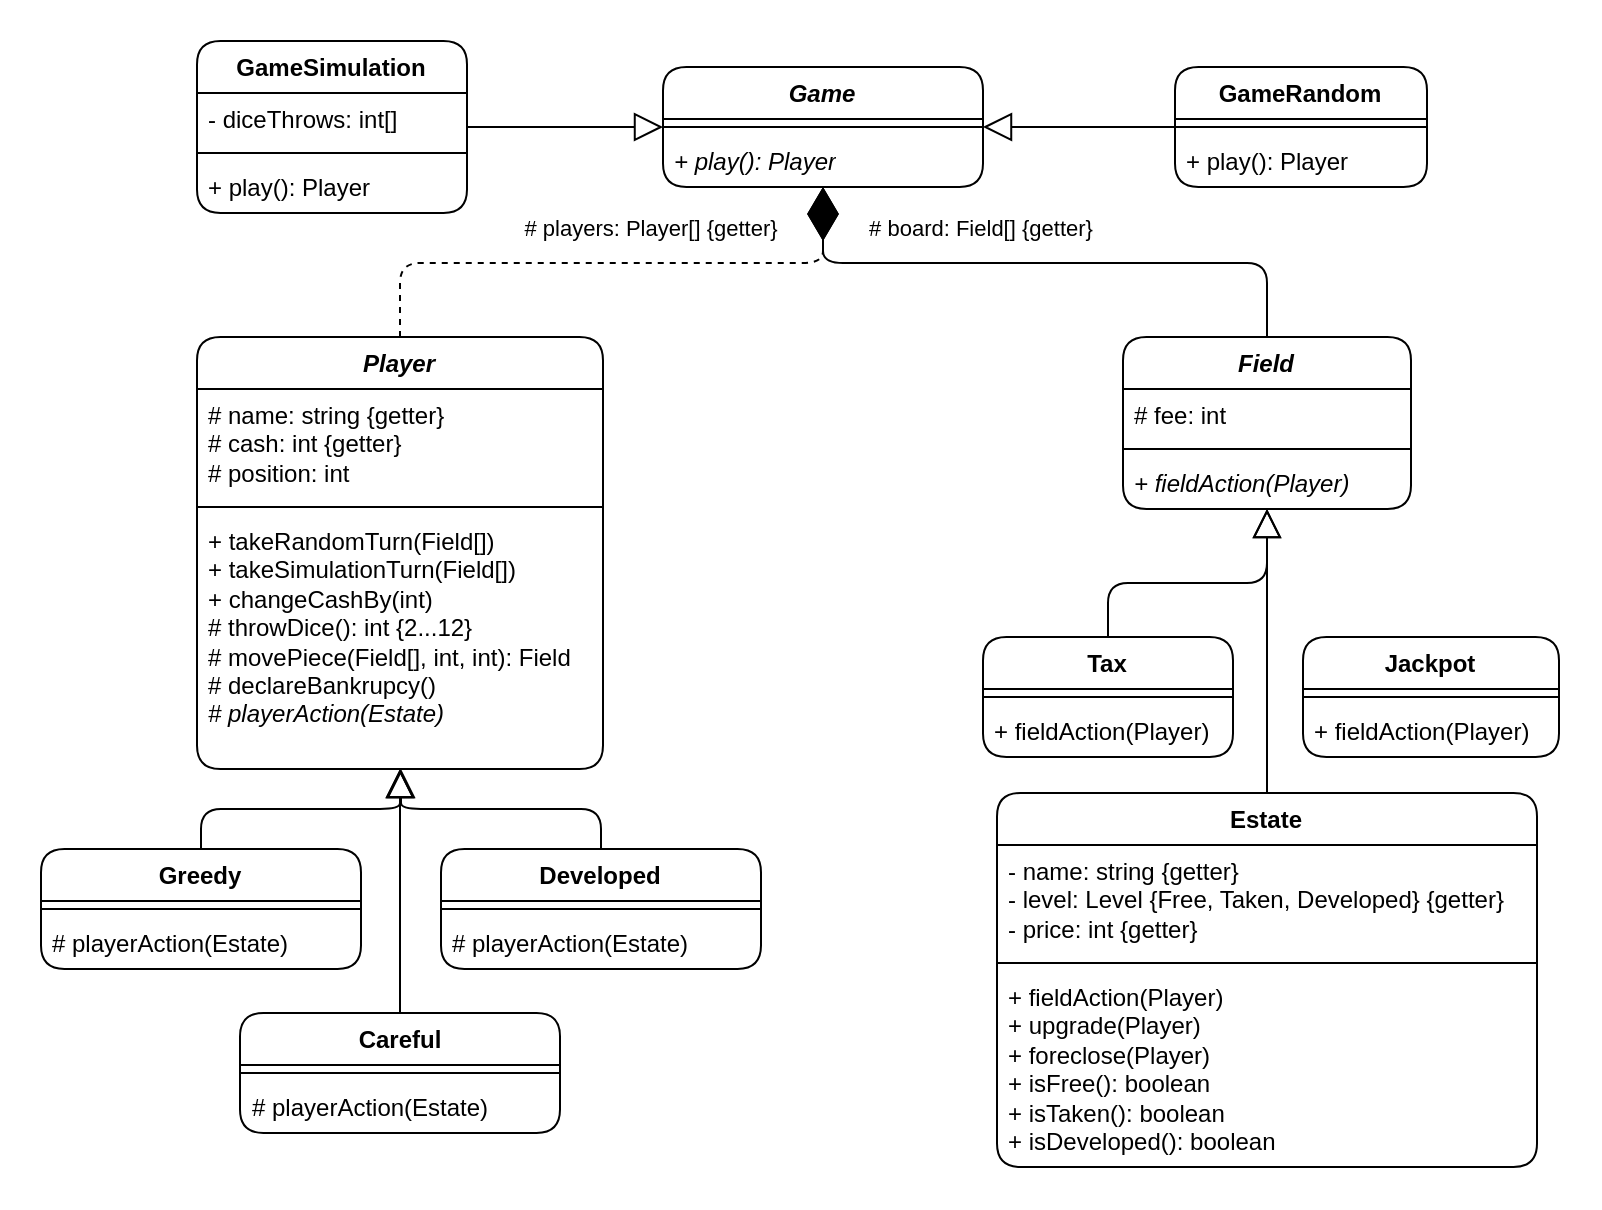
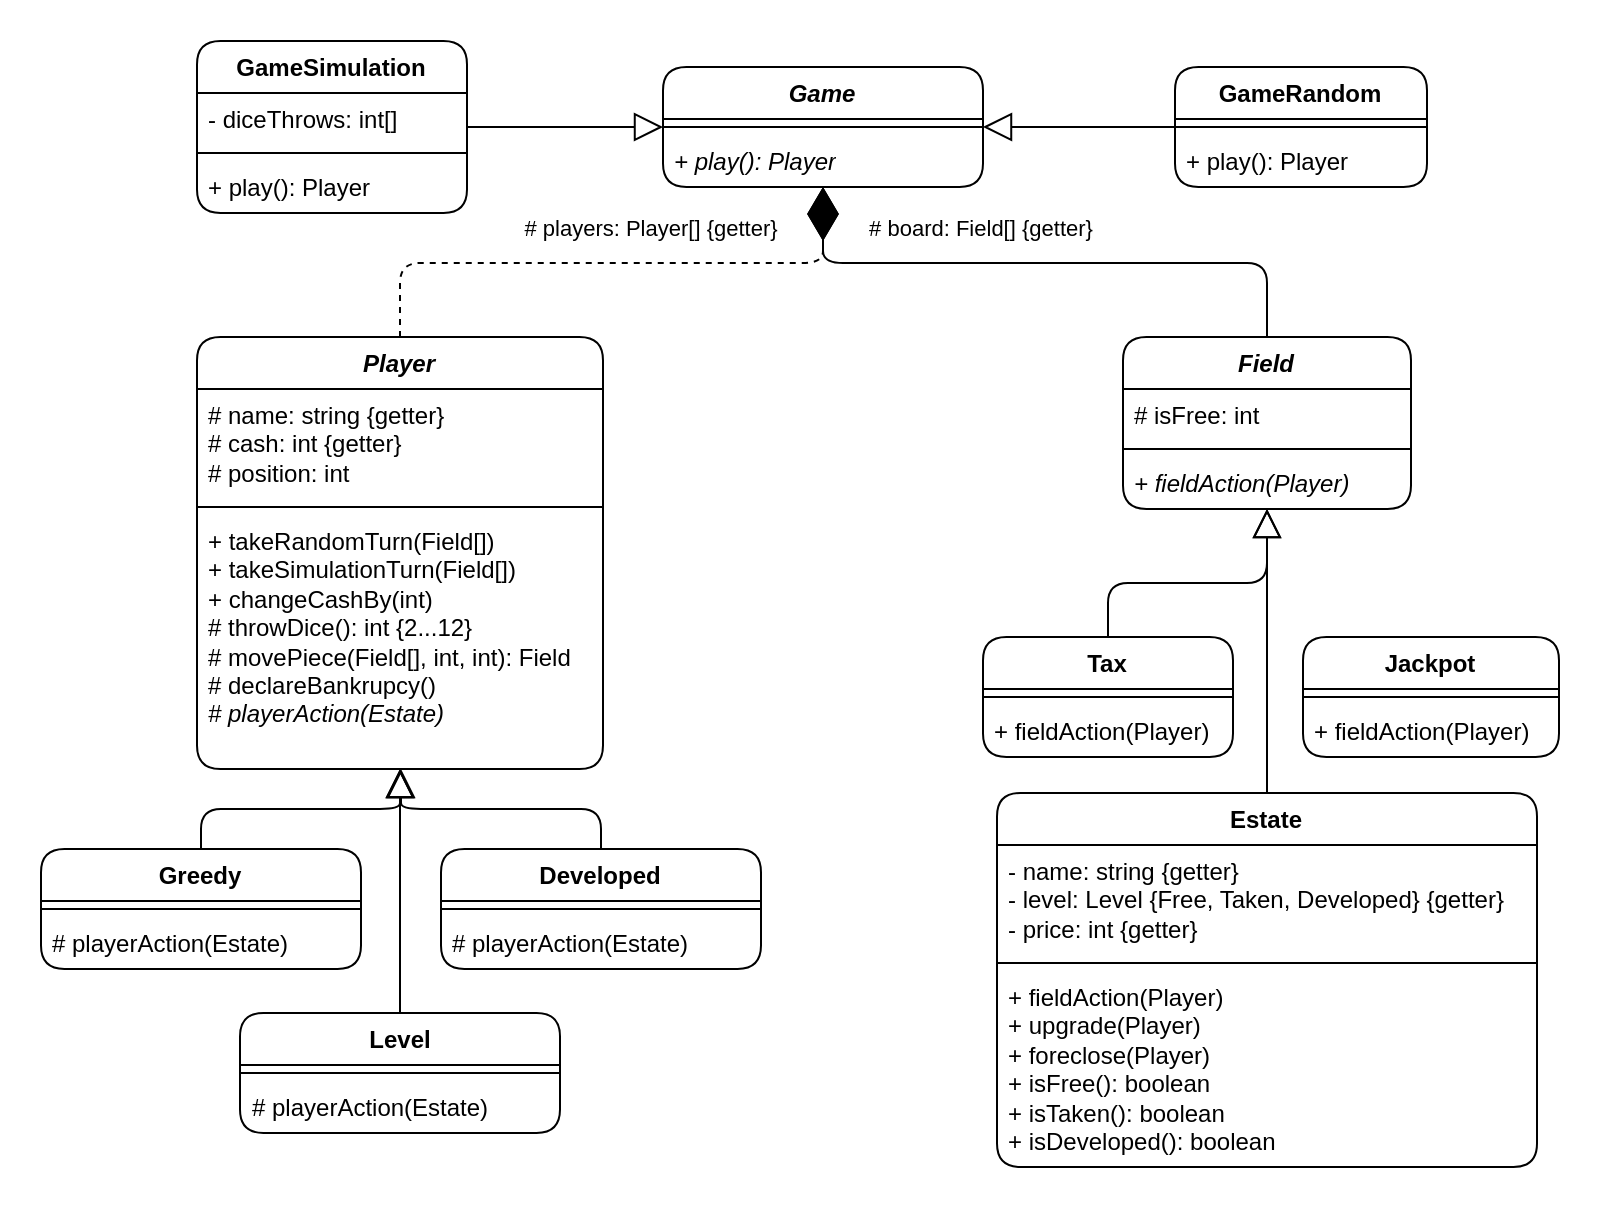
node "# fee: int": label "# fee: int" -> "# isFree: int"
node "Careful": label "Careful" -> "Level"
